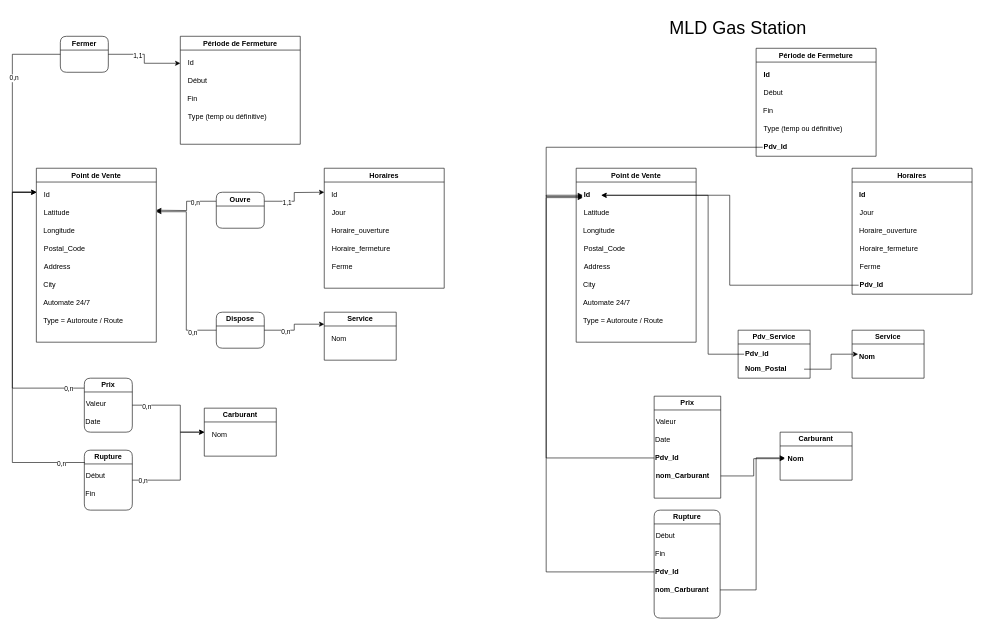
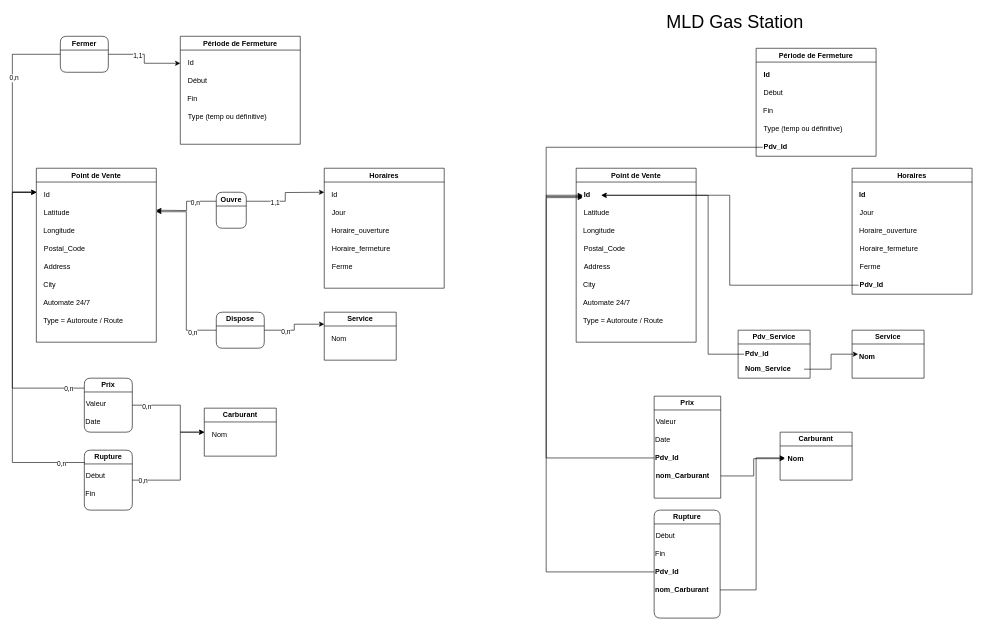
node "MLD Gas Station": moved (738, 27) -> (735, 21)
node "Ouvre": size 48x36 -> 30x36
node "Nom_Postal": label "Nom_Postal" -> "Nom_Service"
